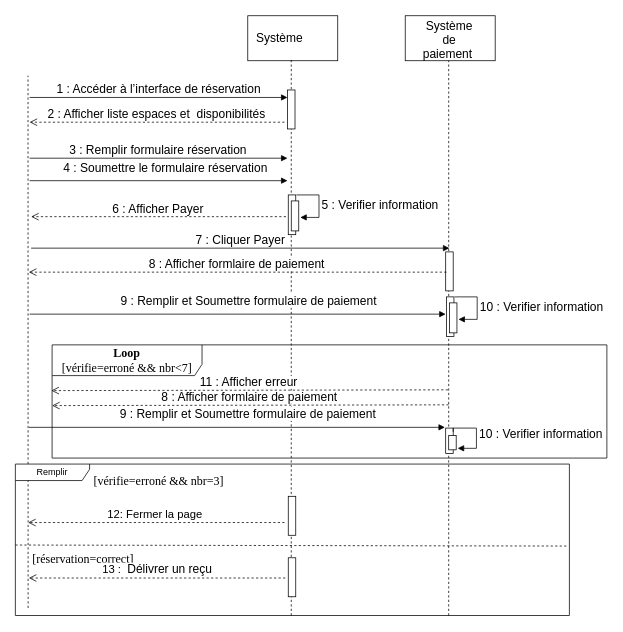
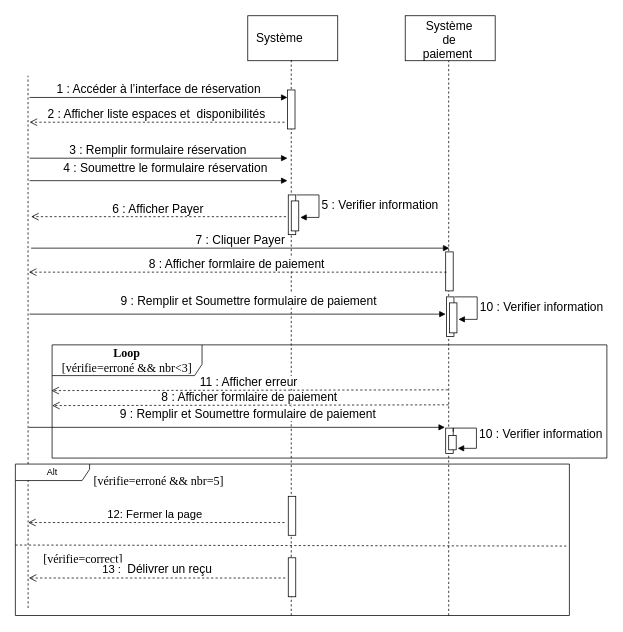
node "Loop [vérifie=erroné && nbr<7]": label "Loop [vérifie=erroné && nbr<7]" -> "Loop [vérifie=erroné && nbr<3]"
node "Remplir": label "Remplir" -> "Alt"
node "[vérifie=erroné && nbr=3]": label "[vérifie=erroné && nbr=3]" -> "[vérifie=erroné && nbr=5]"
node "[réservation=correct]": label "[réservation=correct]" -> "[vérifie=correct]"
